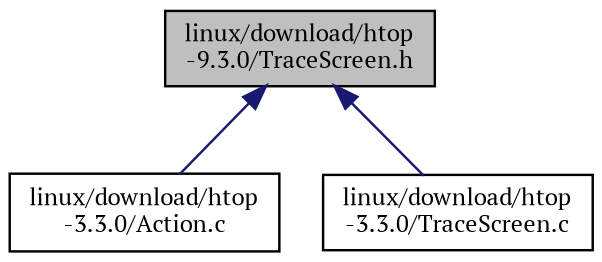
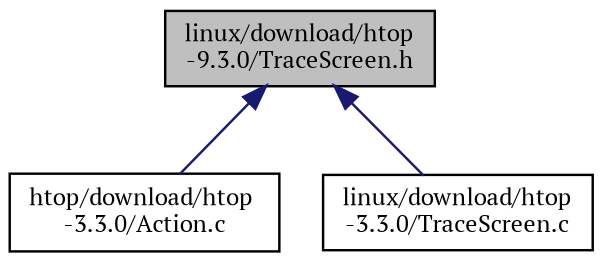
node "linux/download/htop -3.3.0/Action.c": label "linux/download/htop -3.3.0/Action.c" -> "htop/download/htop -3.3.0/Action.c"
